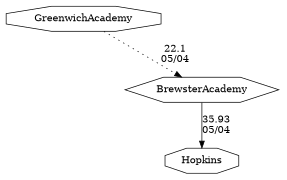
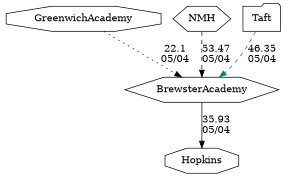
node "NMH": added
node "Taft": added
